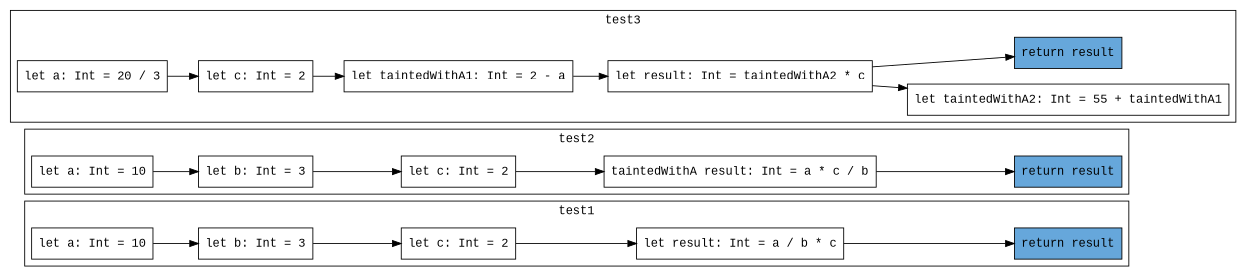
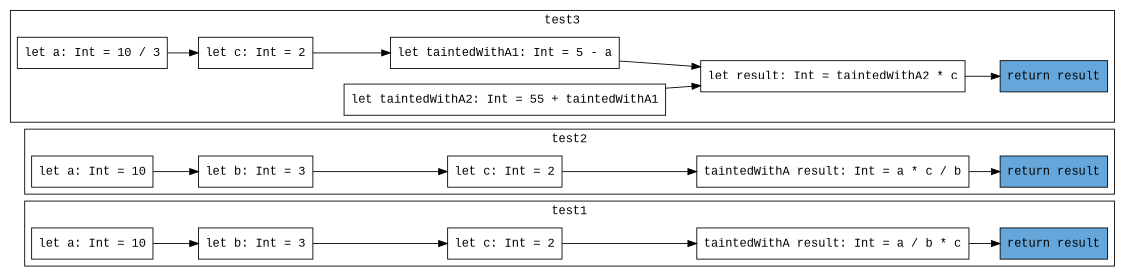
node "let a: Int = 20 / 3": label "let a: Int = 20 / 3" -> "let a: Int = 10 / 3"
node "let taintedWithA1: Int = 2 - a": label "let taintedWithA1: Int = 2 - a" -> "let taintedWithA1: Int = 5 - a"
edge "let result: Int = taintedWithA2 * c" -> "let taintedWithA2: Int = 55 + taintedWithA1": reversed
node "let result: Int = a / b * c": label "let result: Int = a / b * c" -> "taintedWithA result: Int = a / b * c"
